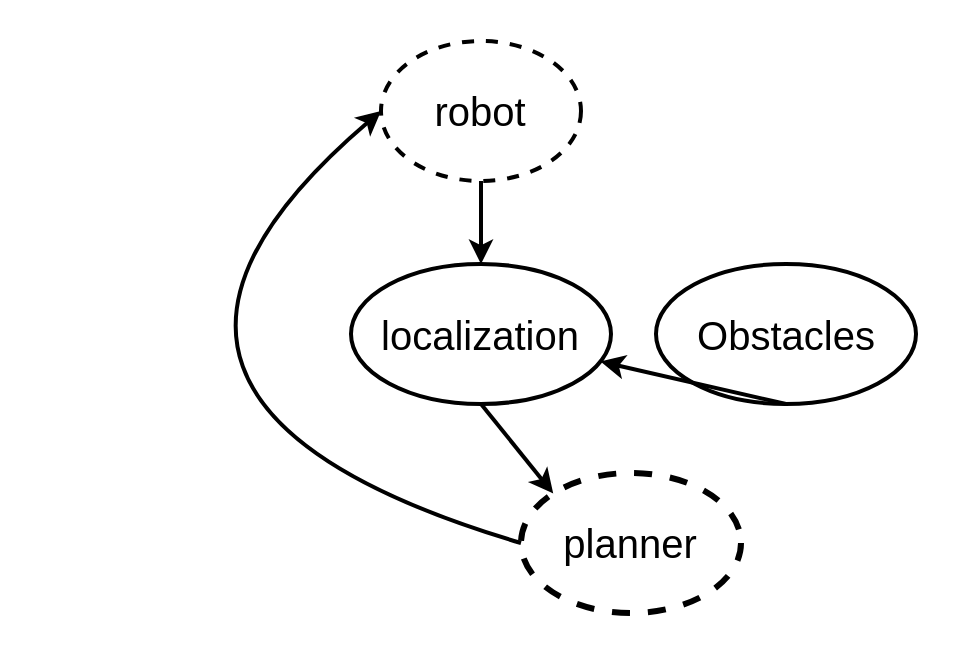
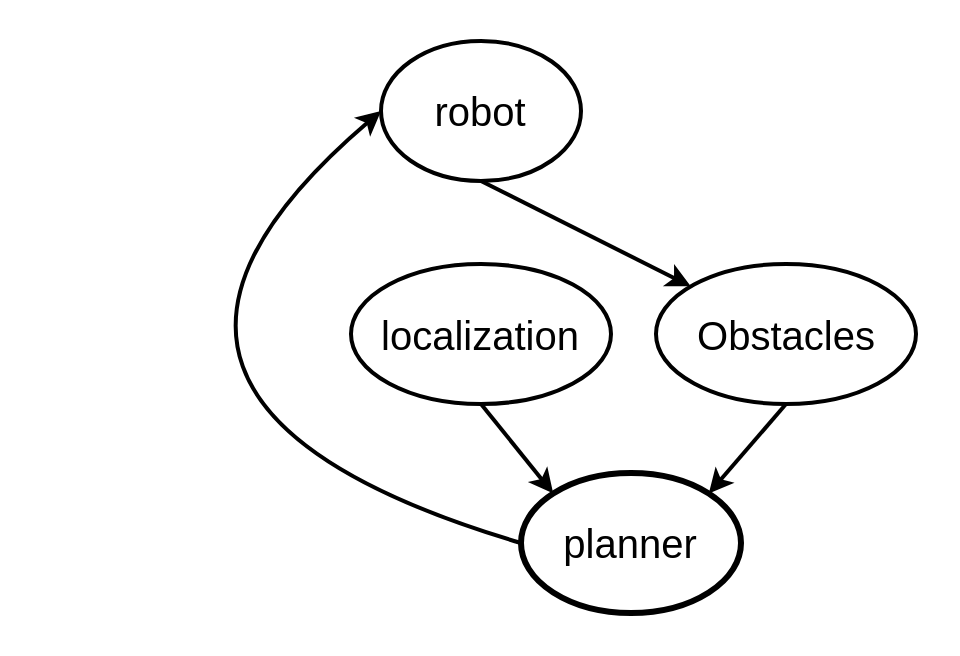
node "robot": style dashed -> solid
edge "robot" -> "localization": now "robot" -> "Obstacles"
edge "Obstacles" -> "localization": now "Obstacles" -> "planner"
node "planner": style dashed -> solid
